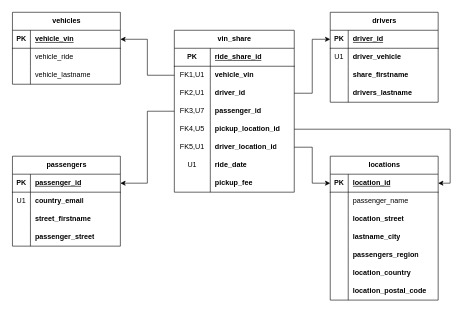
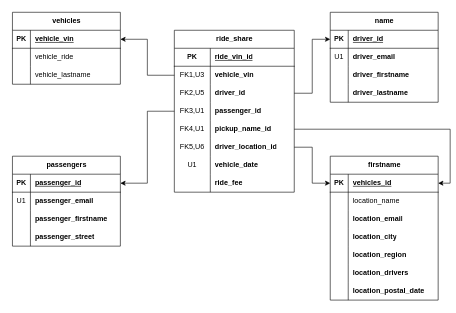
node "drivers": label "drivers" -> "name"
node "vin_share": label "vin_share" -> "ride_share"
node "ride_share_id": label "ride_share_id" -> "ride_vin_id"
node "driver_vehicle": label "driver_vehicle" -> "driver_email"
node "FK1,U1": label "FK1,U1" -> "FK1,U3"
node "share_firstname": label "share_firstname" -> "driver_firstname"
node "FK2,U1": label "FK2,U1" -> "FK2,U5"
node "drivers_lastname": label "drivers_lastname" -> "driver_lastname"
node "FK3,U7": label "FK3,U7" -> "FK3,U1"
node "FK4,U5": label "FK4,U5" -> "FK4,U1"
node "pickup_location_id": label "pickup_location_id" -> "pickup_name_id"
node "FK5,U1": label "FK5,U1" -> "FK5,U6"
node "ride_date": label "ride_date" -> "vehicle_date"
node "locations": label "locations" -> "firstname"
node "pickup_fee": label "pickup_fee" -> "ride_fee"
node "location_id": label "location_id" -> "vehicles_id"
node "country_email": label "country_email" -> "passenger_email"
node "passenger_name": label "passenger_name" -> "location_name"
node "street_firstname": label "street_firstname" -> "passenger_firstname"
node "location_street": label "location_street" -> "location_email"
node "lastname_city": label "lastname_city" -> "location_city"
node "passengers_region": label "passengers_region" -> "location_region"
node "location_country": label "location_country" -> "location_drivers"
node "location_postal_code": label "location_postal_code" -> "location_postal_date"
